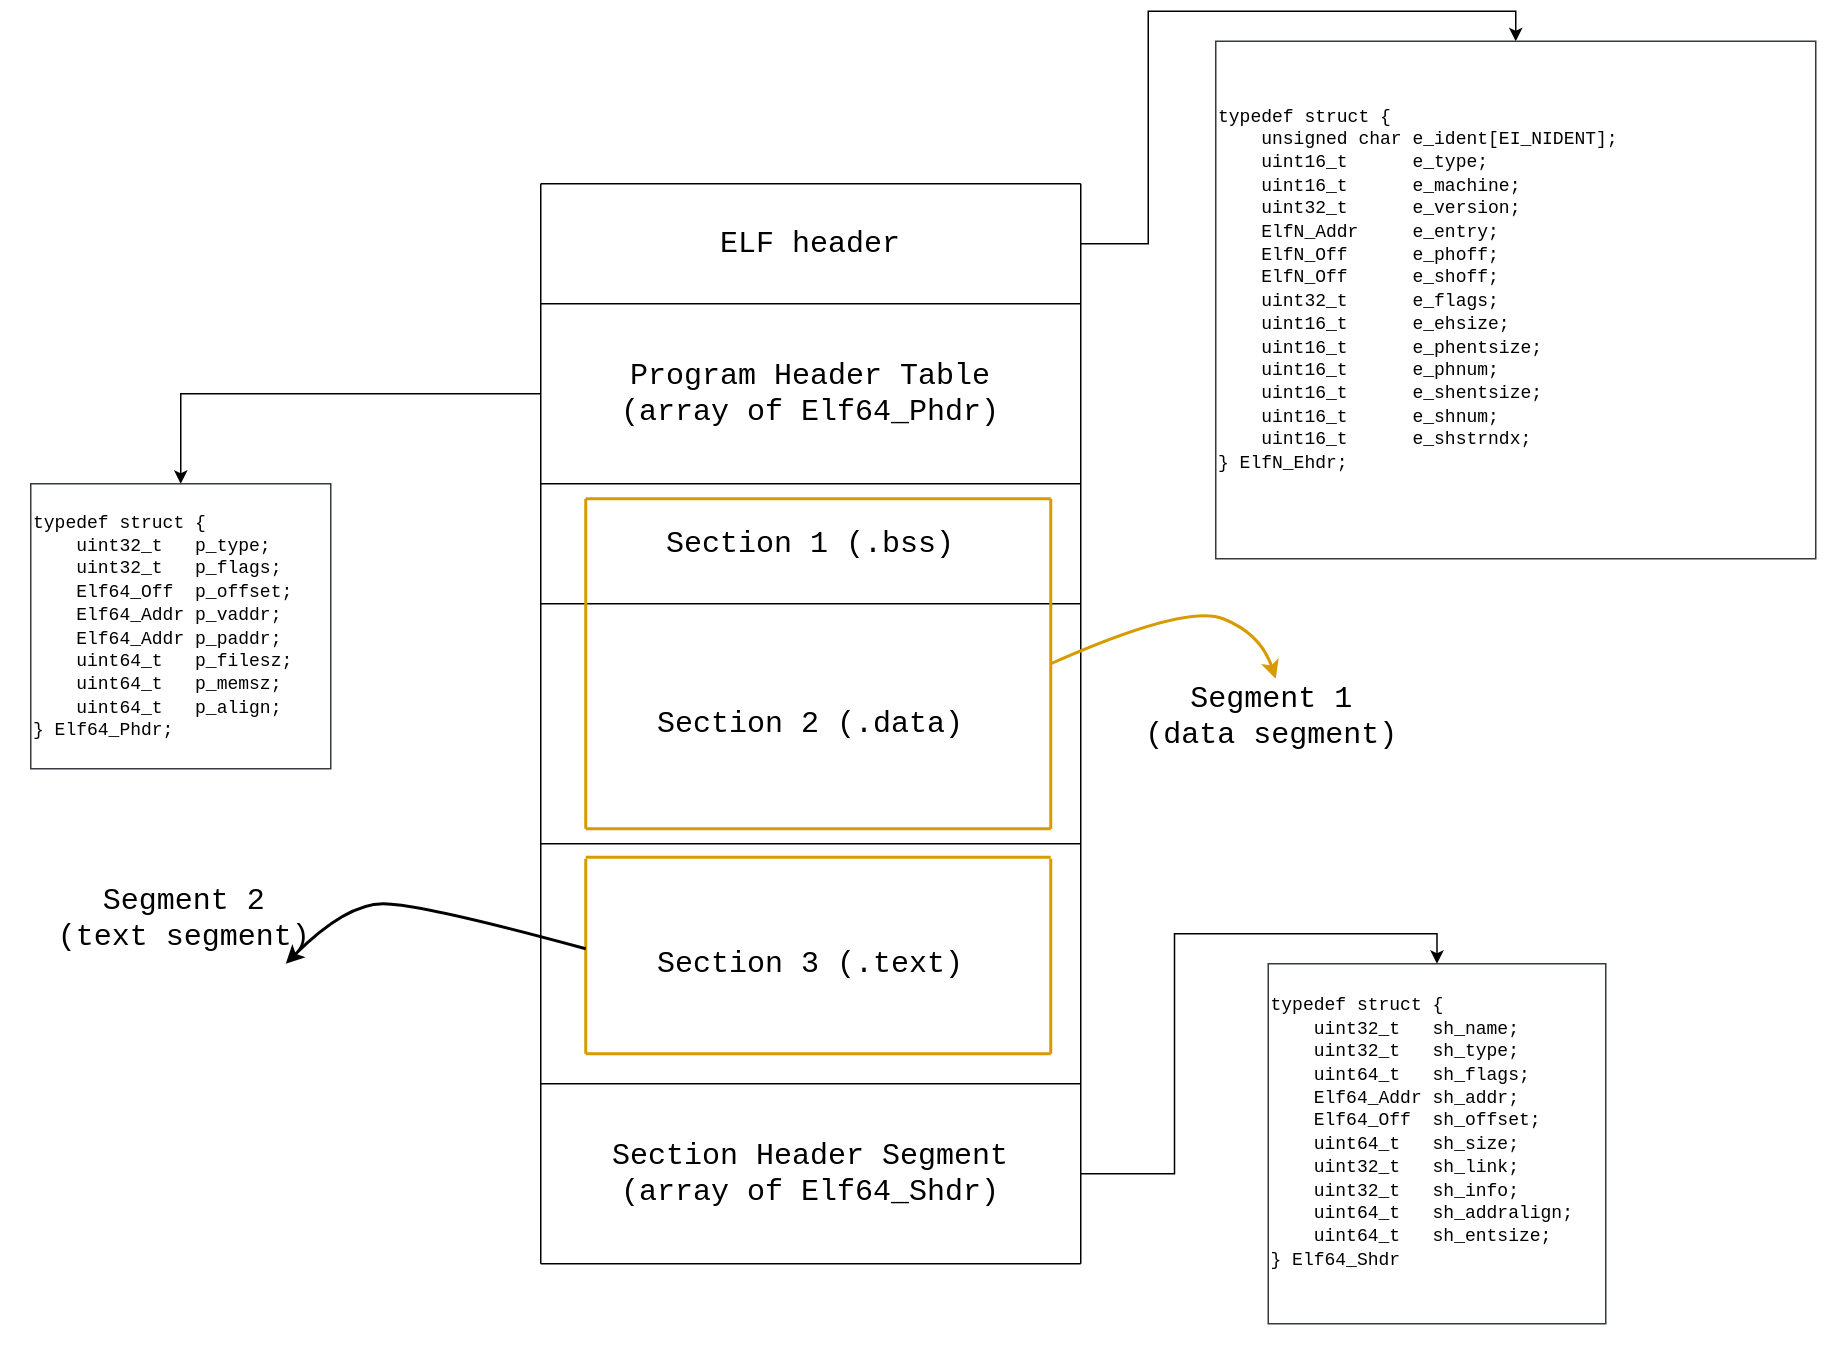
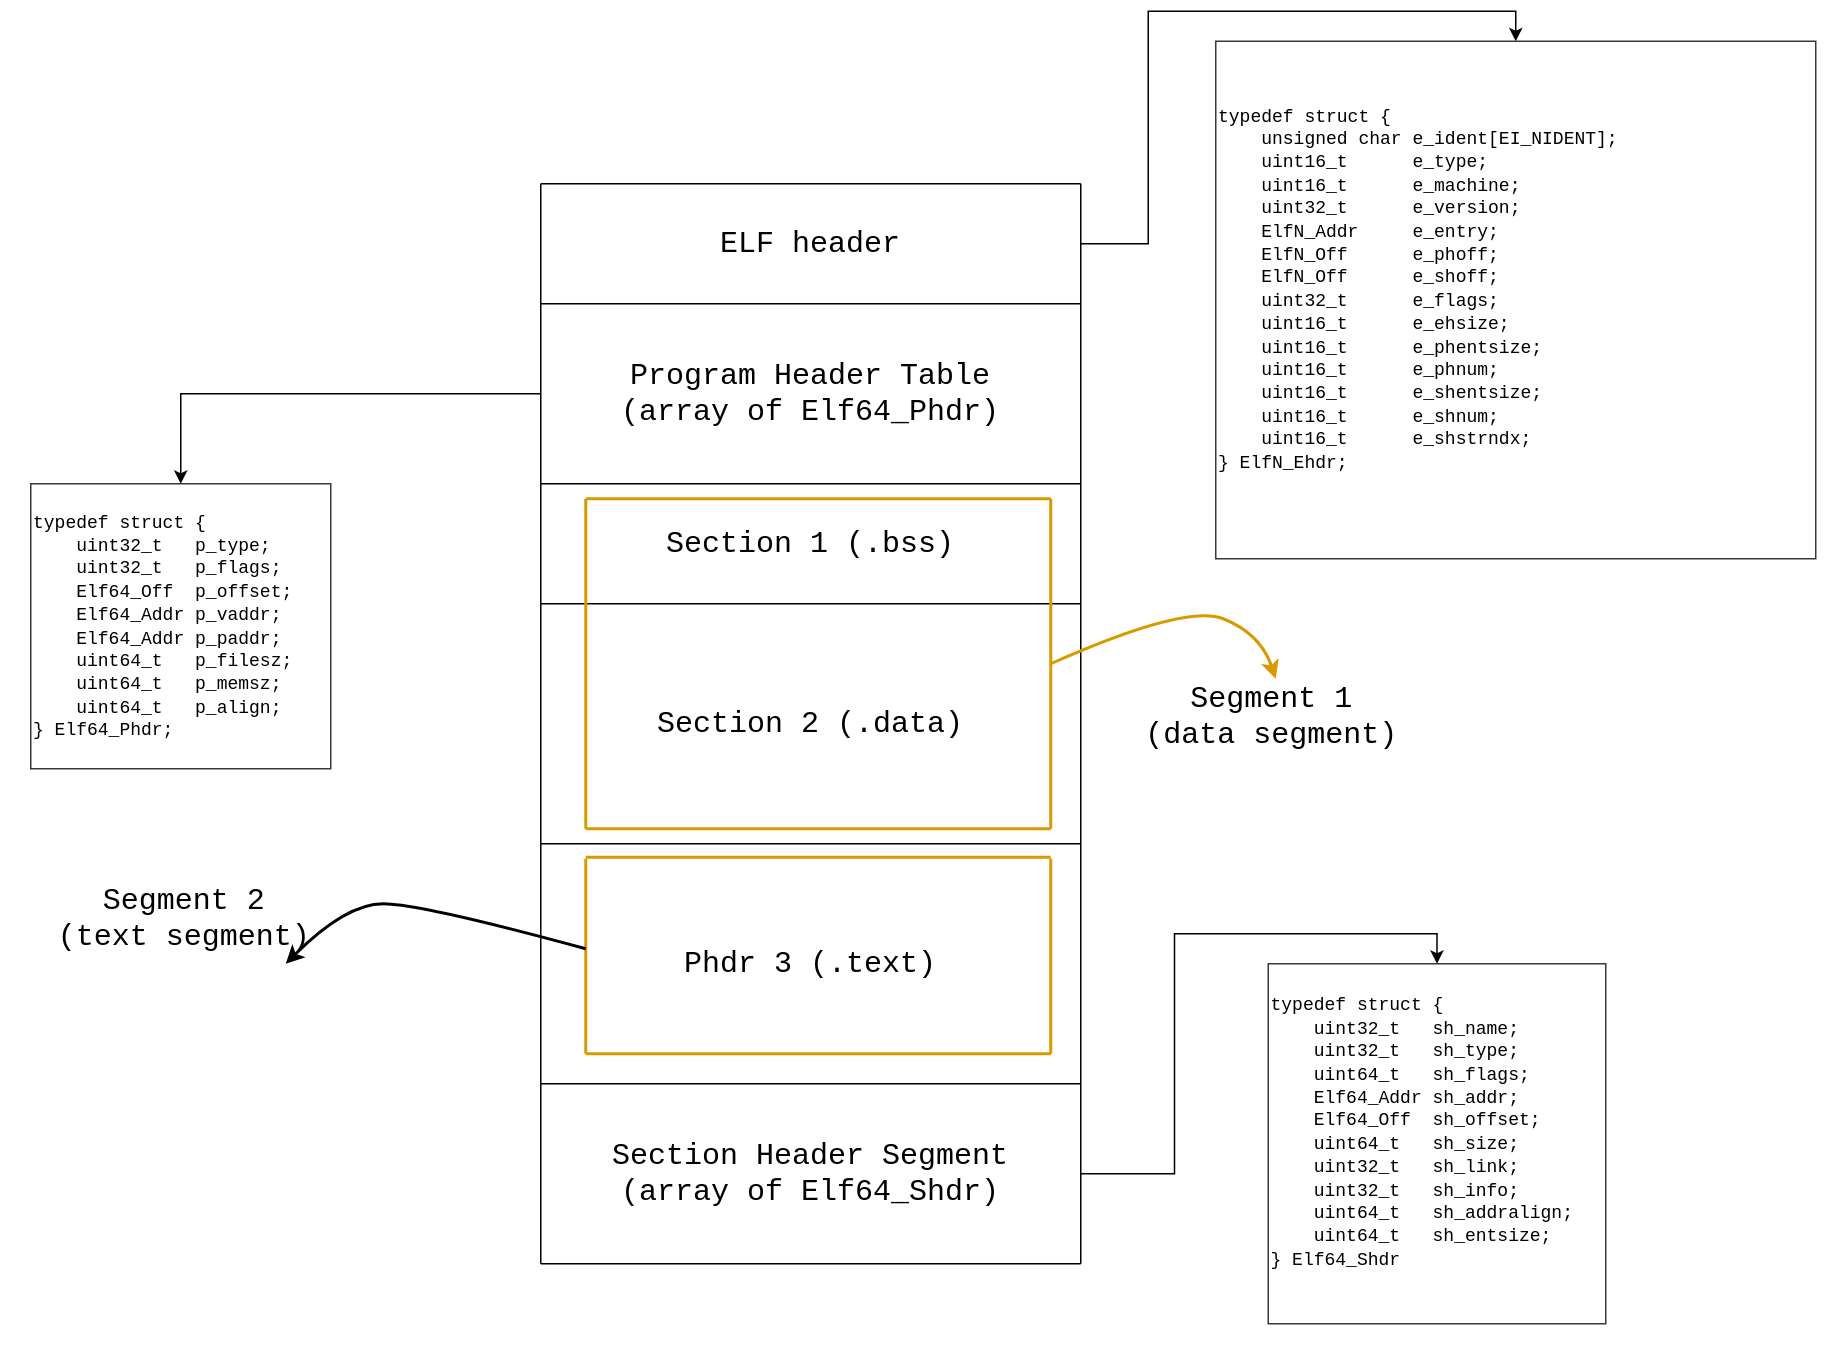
node "Section 3 (.text)": label "Section 3 (.text)" -> "Phdr 3 (.text)"
